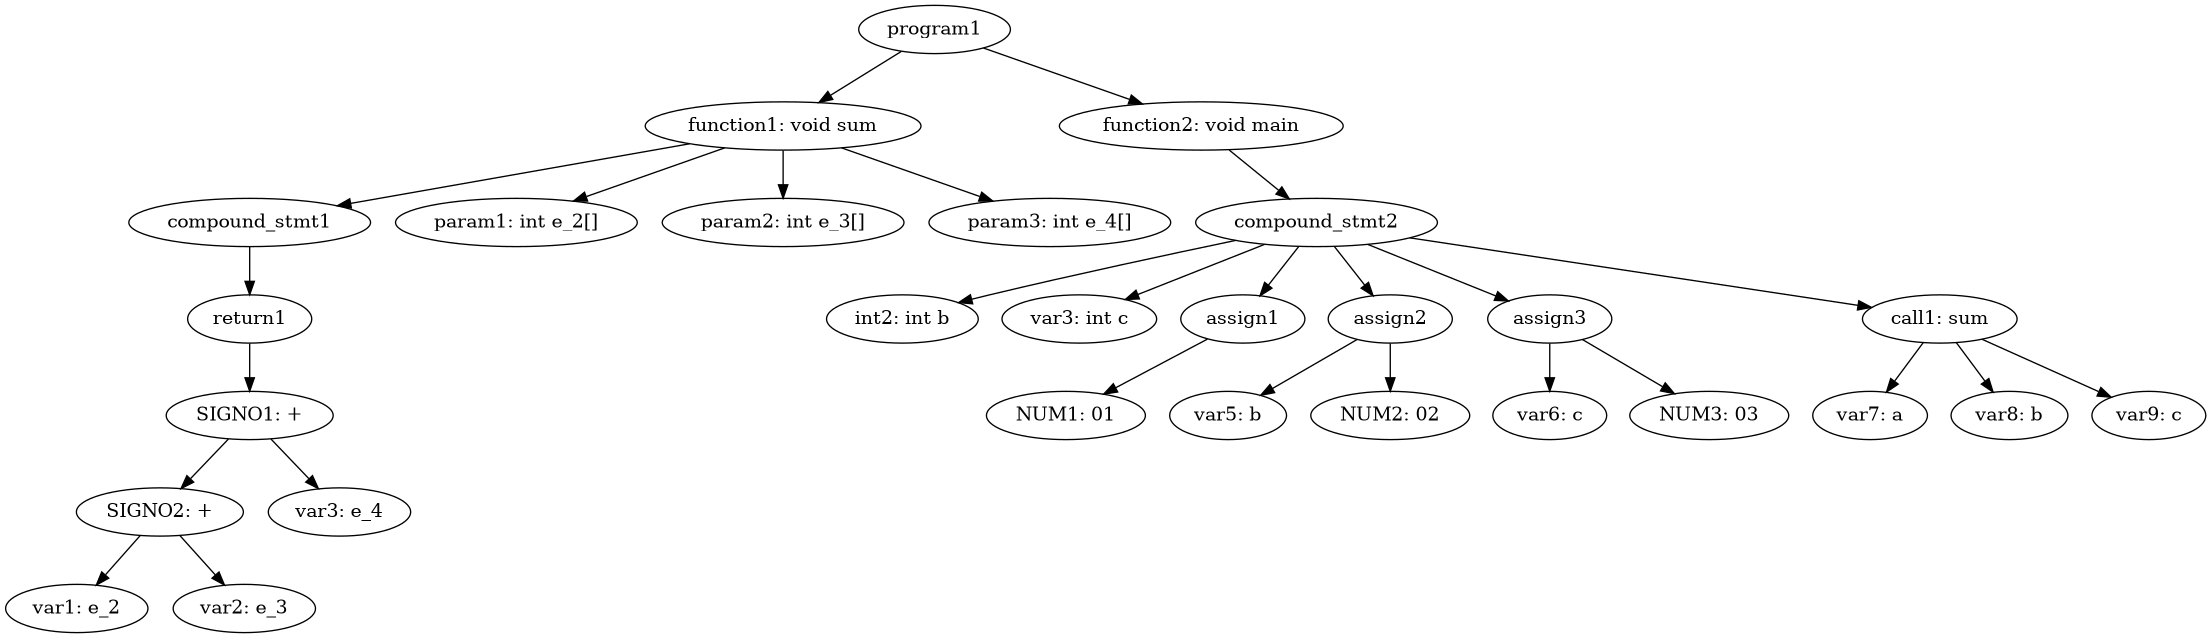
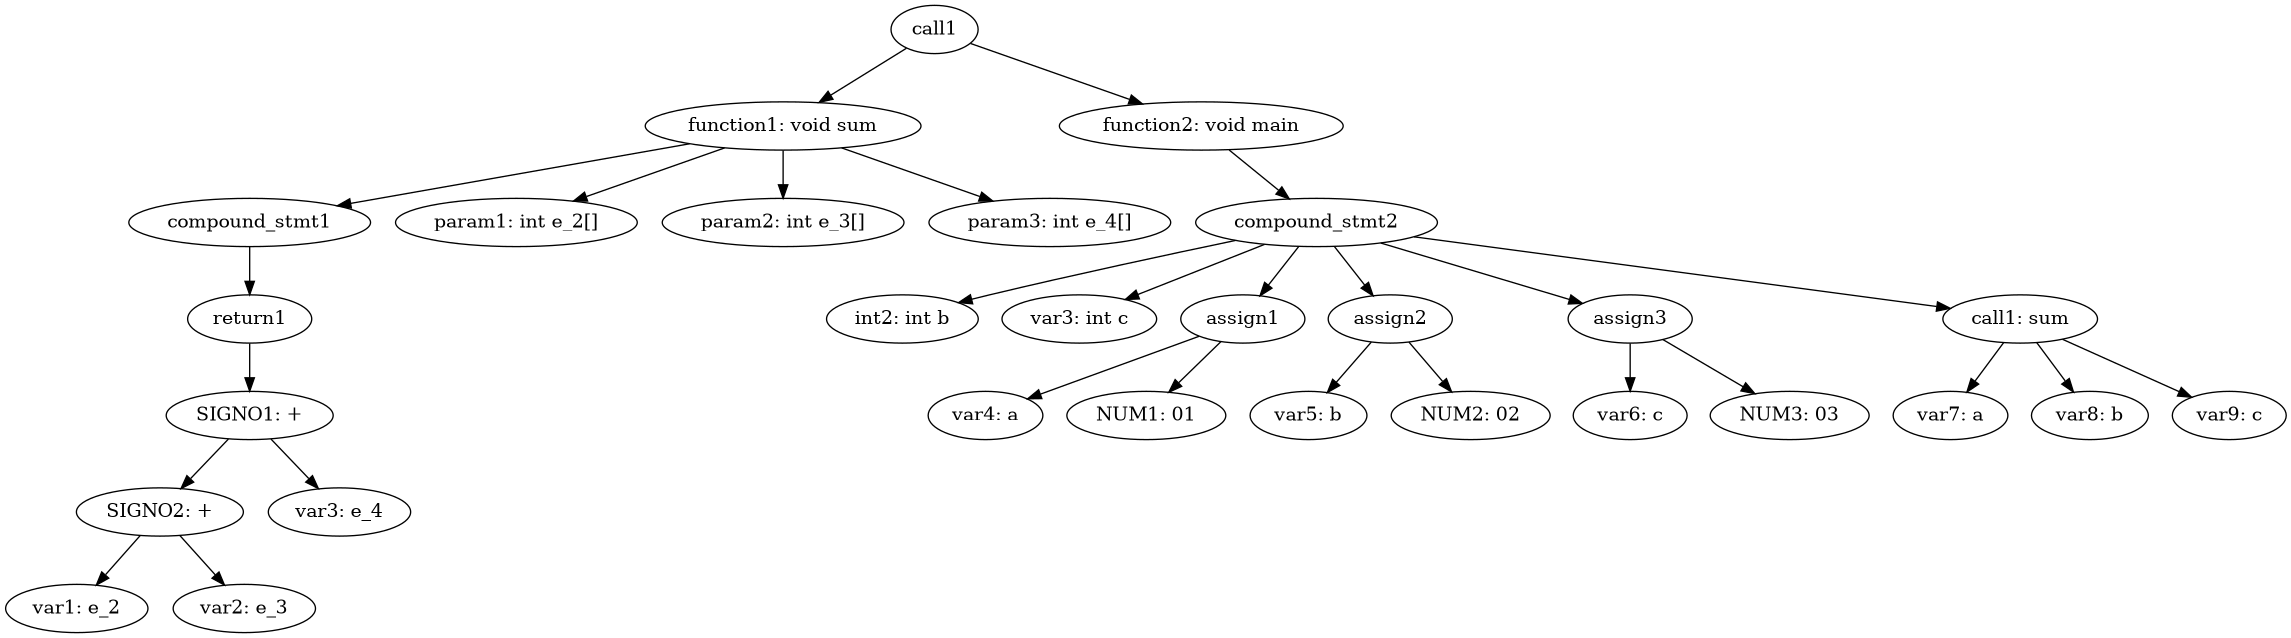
node "program1": label "program1" -> "call1"
node "var4: a": added
